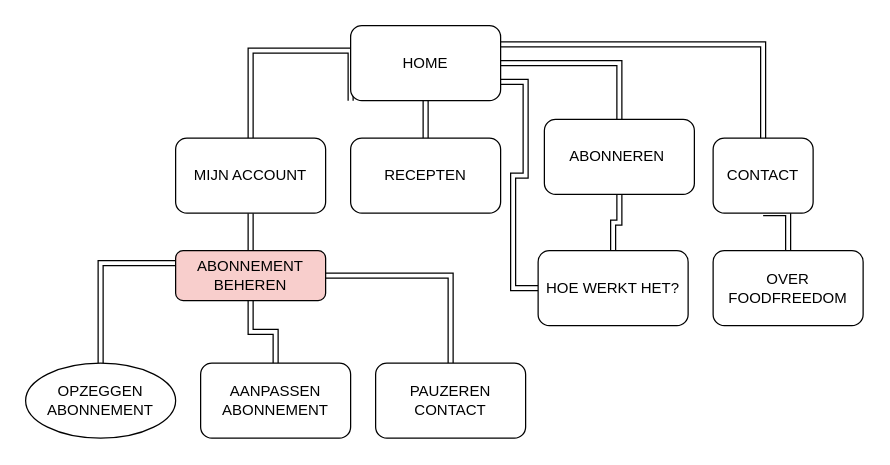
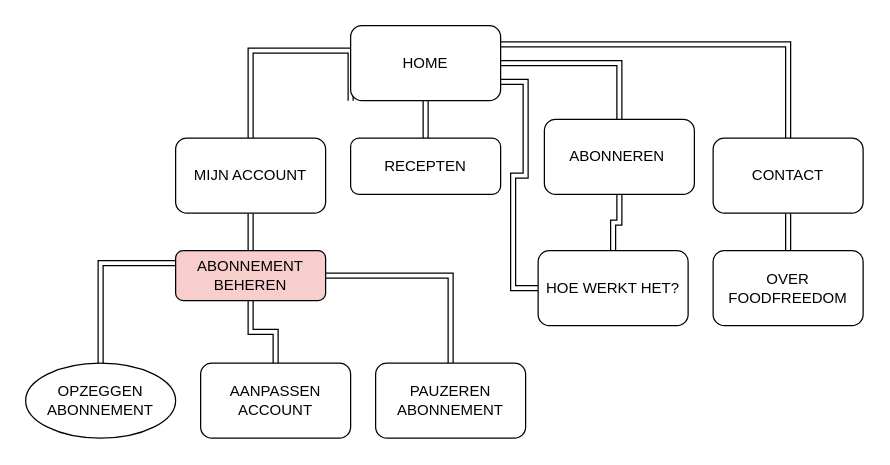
node "RECEPTEN": size 150x75 -> 150x56
node "CONTACT": size 100x75 -> 150x75
node "AANPASSEN ABONNEMENT": label "AANPASSEN ABONNEMENT" -> "AANPASSEN ACCOUNT"
node "PAUZEREN CONTACT": label "PAUZEREN CONTACT" -> "PAUZEREN ABONNEMENT"
